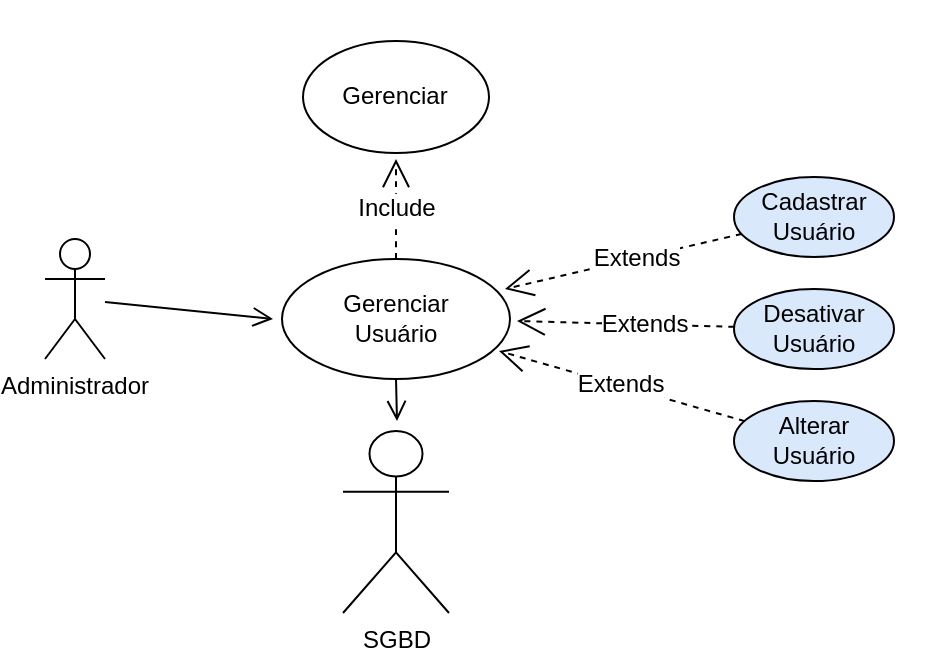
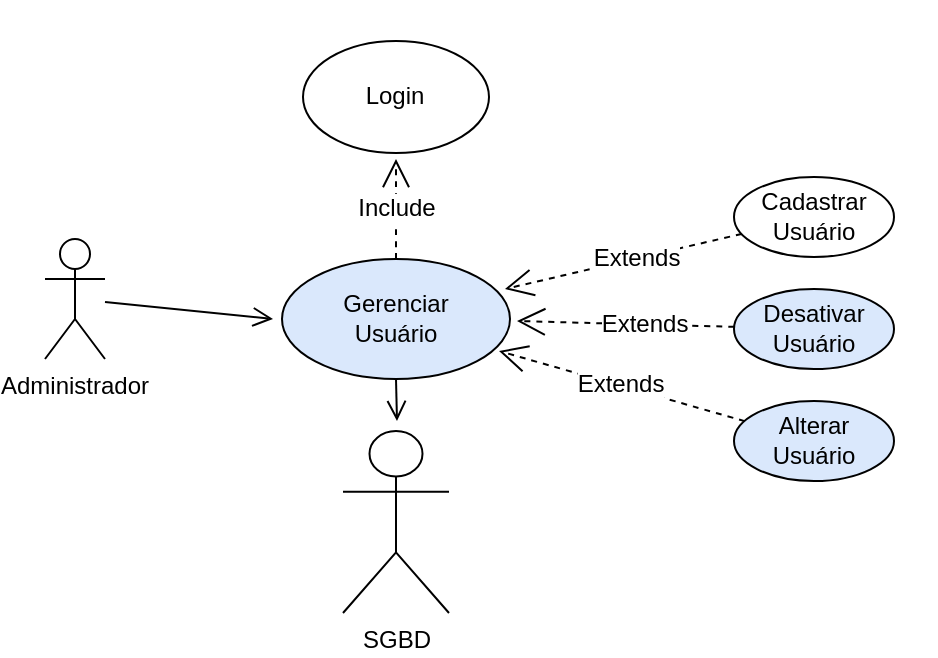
node "Gerenciar": label "Gerenciar" -> "Login"
node "Cadastrar Usuário": fillcolor #dae8fc -> #ffffff
node "Gerenciar Usuário": fillcolor #ffffff -> #dae8fc
